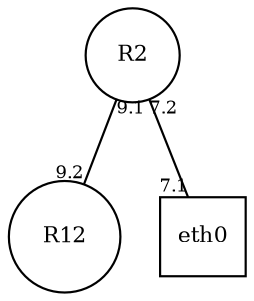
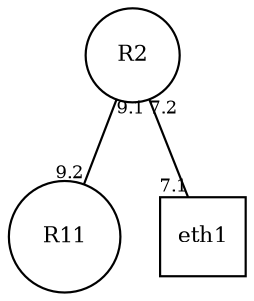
node "R12": label "R12" -> "R11"
node "eth0": label "eth0" -> "eth1"
